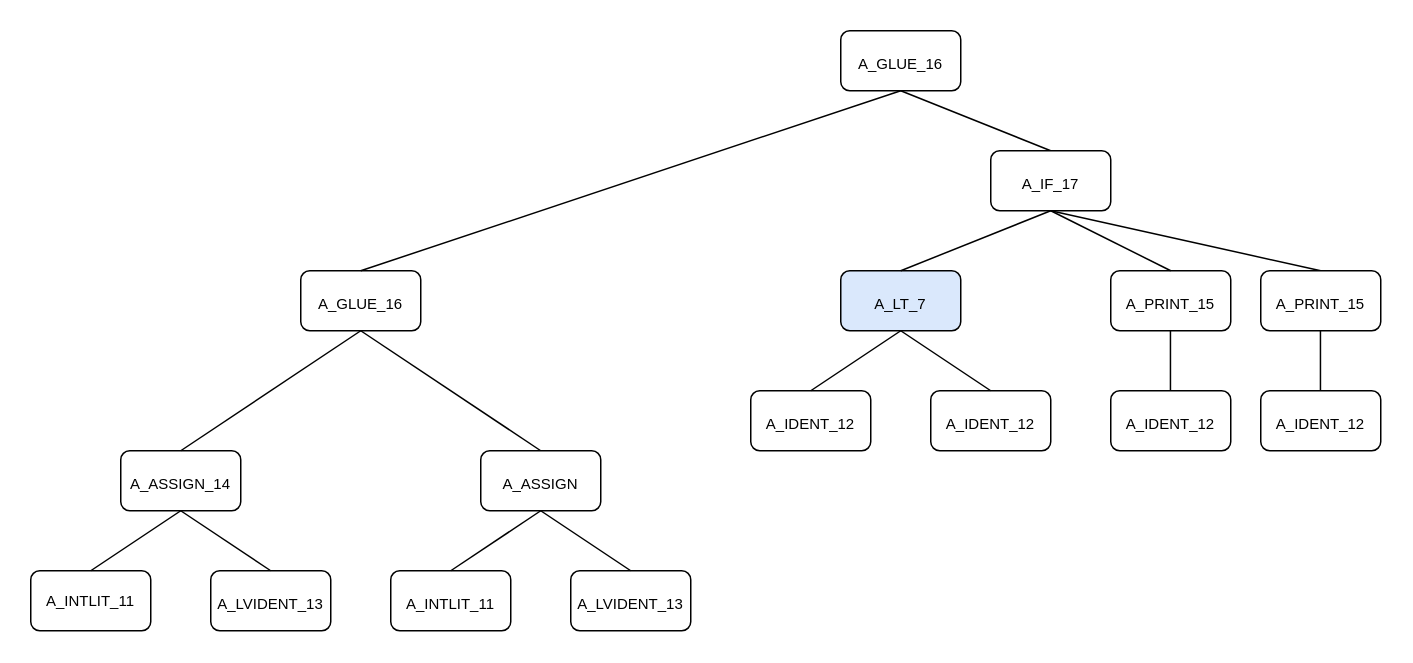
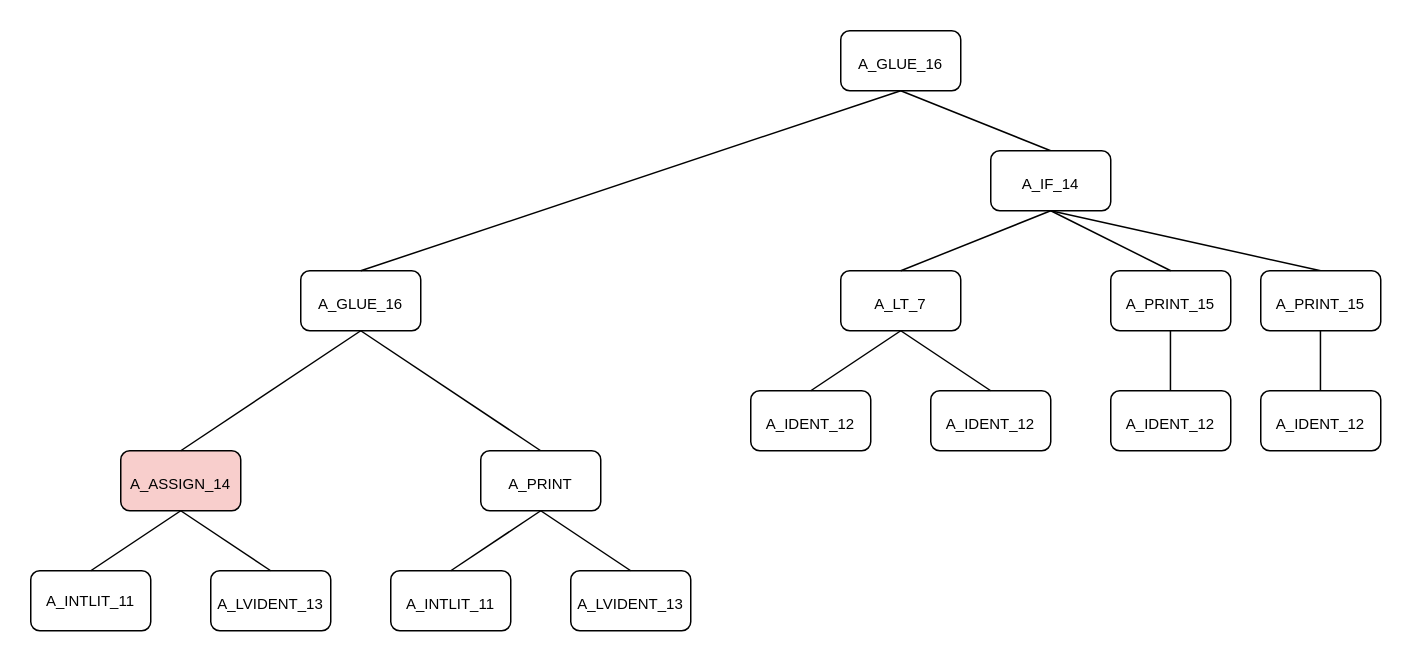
node "A_IF_17": label "A_IF_17" -> "A_IF_14"
node "A_LT_7": fillcolor #dae8fc -> #ffffff
node "A_ASSIGN_14": fillcolor #ffffff -> #f8cecc
node "A_ASSIGN": label "A_ASSIGN" -> "A_PRINT"
